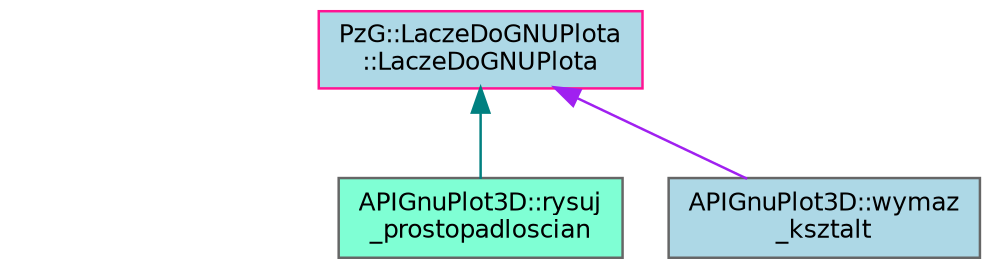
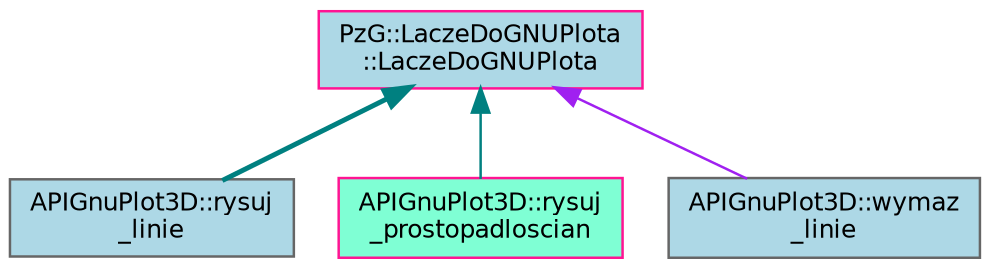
node "APIGnuPlot3D::rysuj _linie": added
node "APIGnuPlot3D::rysuj _prostopadloscian": color gray40 -> deeppink
node "APIGnuPlot3D::wymaz _ksztalt": label "APIGnuPlot3D::wymaz _ksztalt" -> "APIGnuPlot3D::wymaz _linie"
